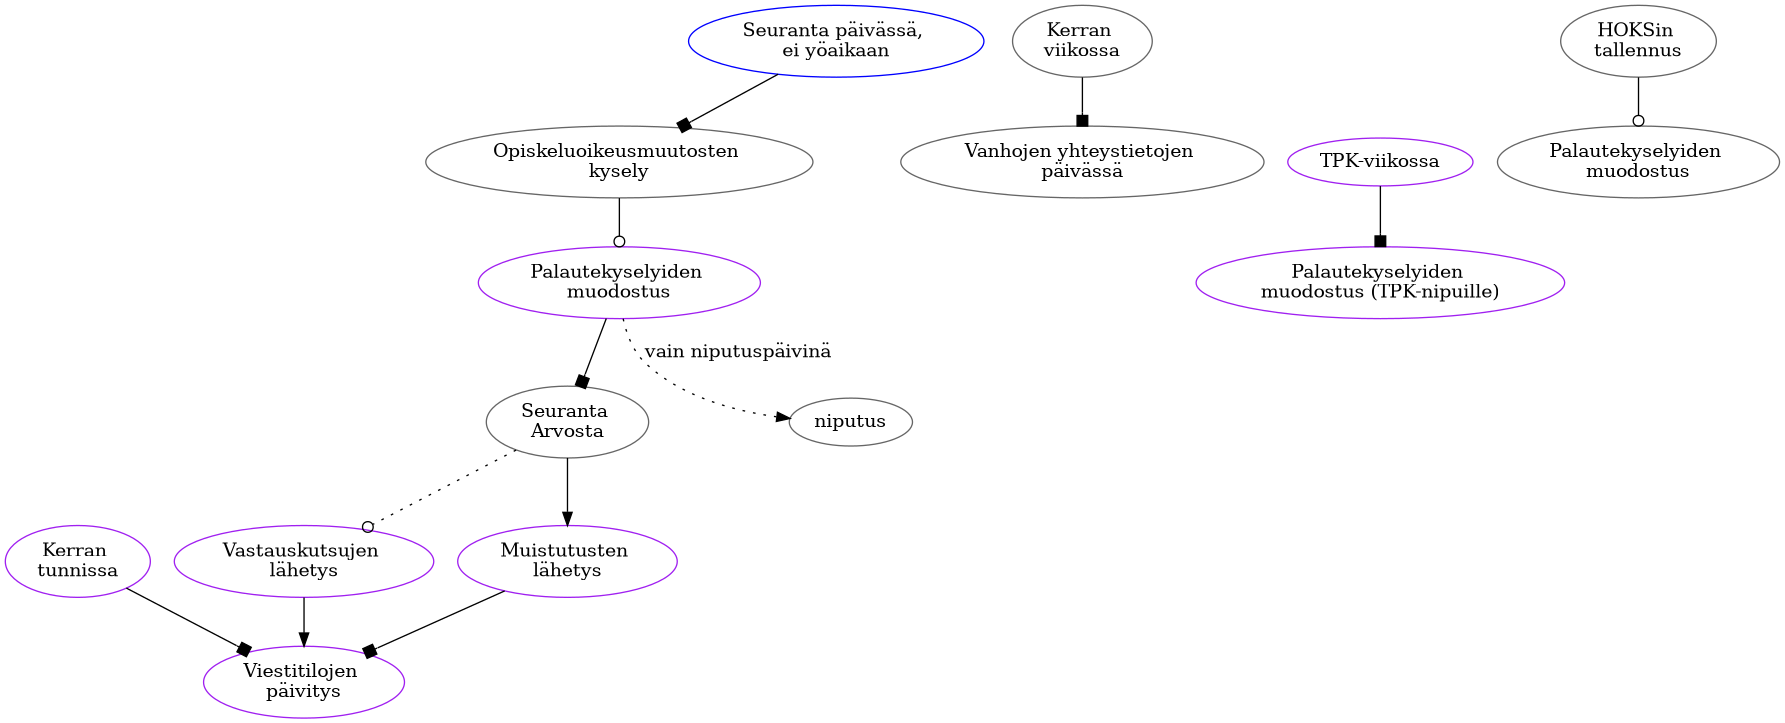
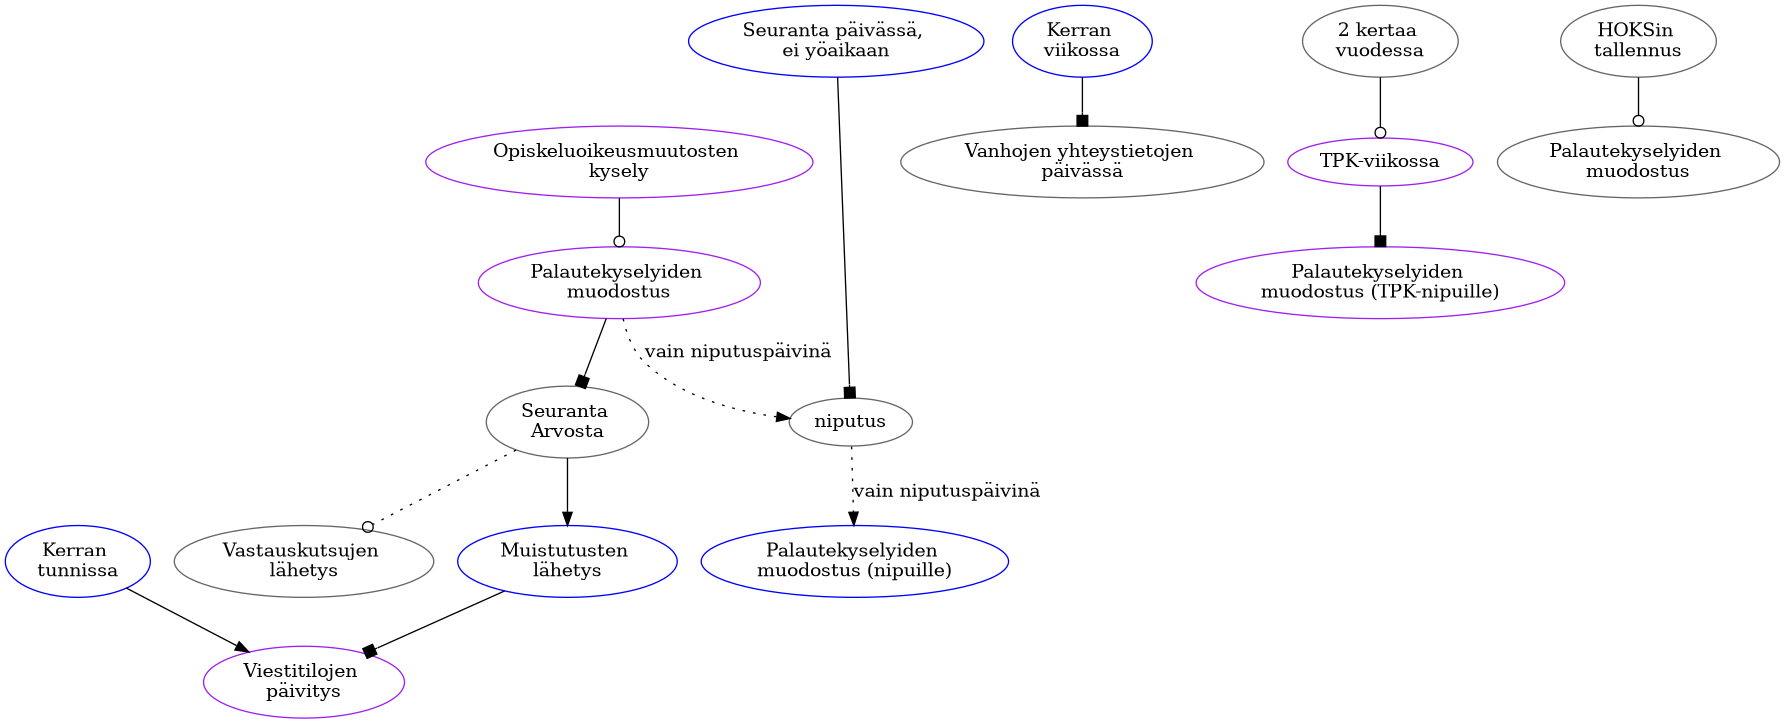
node "Kerran viikossa": color gray40 -> blue
node "2 kertaa vuodessa": added
edge "Seuranta päivässä, ei yöaikaan" -> "Opiskeluoikeusmuutosten kysely": now "Seuranta päivässä, ei yöaikaan" -> "niputus"
node "Opiskeluoikeusmuutosten kysely": color gray40 -> purple
node "Kerran tunnissa": color purple -> blue
node "Vastauskutsujen lähetys": color purple -> gray40
node "Muistutusten lähetys": color purple -> blue
node "Palautekyselyiden muodostus (nipuille)": added
edge "Vastauskutsujen lähetys" -> "Viestitilojen päivitys": removed
edge "Kerran tunnissa" -> "Viestitilojen päivitys": arrowhead box -> normal
